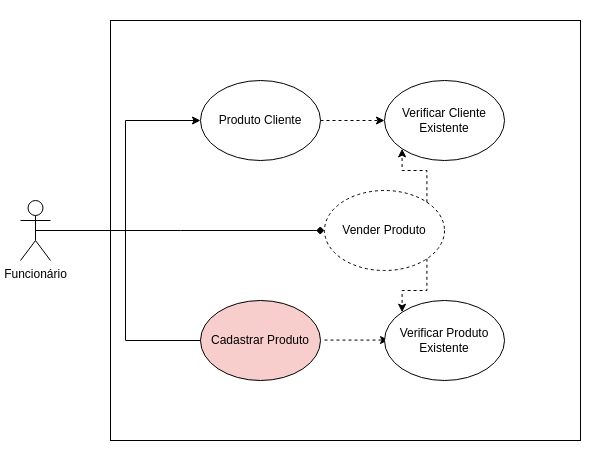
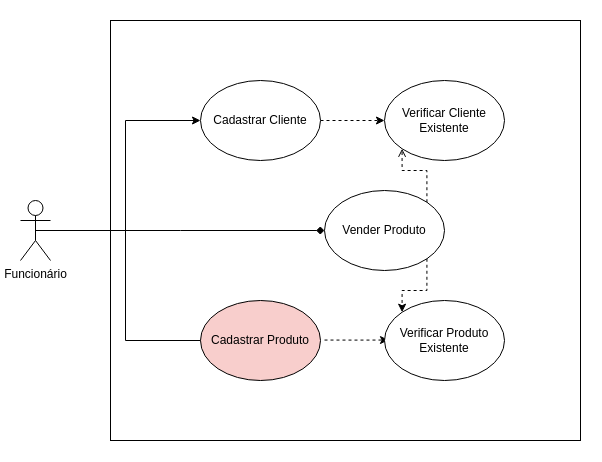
node "Produto Cliente": label "Produto Cliente" -> "Cadastrar Cliente"
edge "Vender Produto" -> "Verificar Cliente Existente": arrowhead classic -> open
node "Vender Produto": style dashed -> solid
